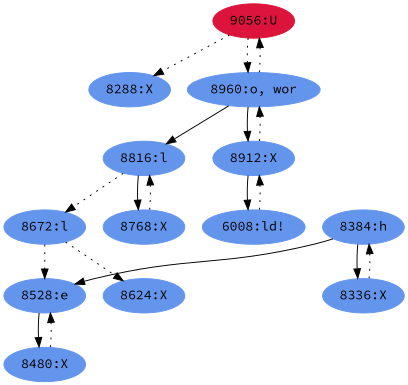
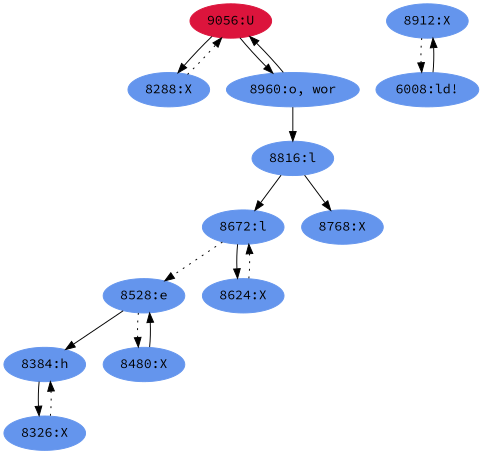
edge "9056:U" -> "8960:o, wor": style dotted -> solid
edge "9056:U" -> "8288:X": style dotted -> solid
edge "8288:X" -> "9056:U": added
edge "8960:o, wor" -> "9056:U": style dotted -> solid
edge "8960:o, wor" -> "8912:X": removed
edge "8912:X" -> "8960:o, wor": removed
edge "8912:X" -> "6008:ld!": style solid -> dotted
edge "8816:l" -> "8672:l": style dotted -> solid
edge "8768:X" -> "8816:l": removed
edge "6008:ld!" -> "8912:X": style dotted -> solid
edge "8672:l" -> "8624:X": style dotted -> solid
edge "8384:h" -> "8528:e": reversed
edge "8624:X" -> "8672:l": added
node "8336:X": label "8336:X" -> "8326:X"
edge "8528:e" -> "8480:X": style solid -> dotted
edge "8480:X" -> "8528:e": style dotted -> solid
